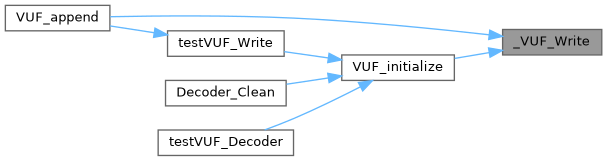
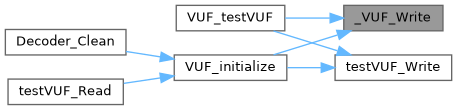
node "VUF_append": label "VUF_append" -> "VUF_testVUF"
edge "testVUF_Write" -> "VUF_initialize": reversed
node "testVUF_Decoder": label "testVUF_Decoder" -> "testVUF_Read"
